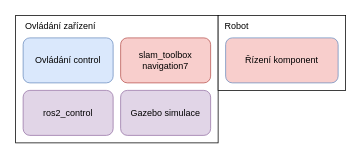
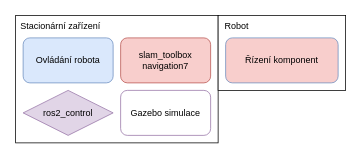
node "Ovládání zařízení": label "Ovládání zařízení" -> "Stacionární zařízení"
node "Ovládání control": label "Ovládání control" -> "Ovládání robota"
node "ros2_control": shape rounded rectangle -> diamond
node "Gazebo simulace": fillcolor #e1d5e7 -> #ffffff
